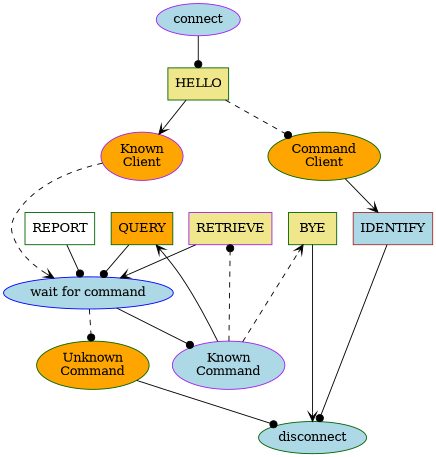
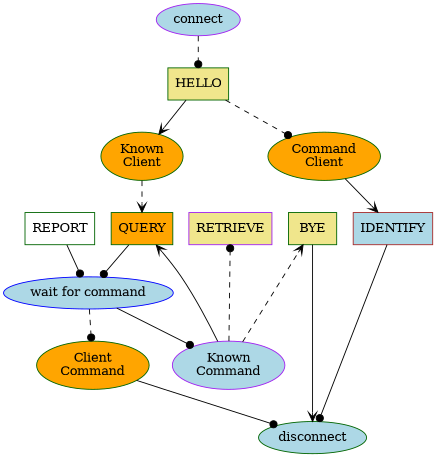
edge "connect" -> "HELLO": style solid -> dashed
node "Known Client": color purple -> darkgreen
edge "Known Client" -> "wait for command": now "Known Client" -> "QUERY"
edge "RETRIEVE" -> "wait for command": removed
node "Unknown Command": label "Unknown Command" -> "Client Command"
